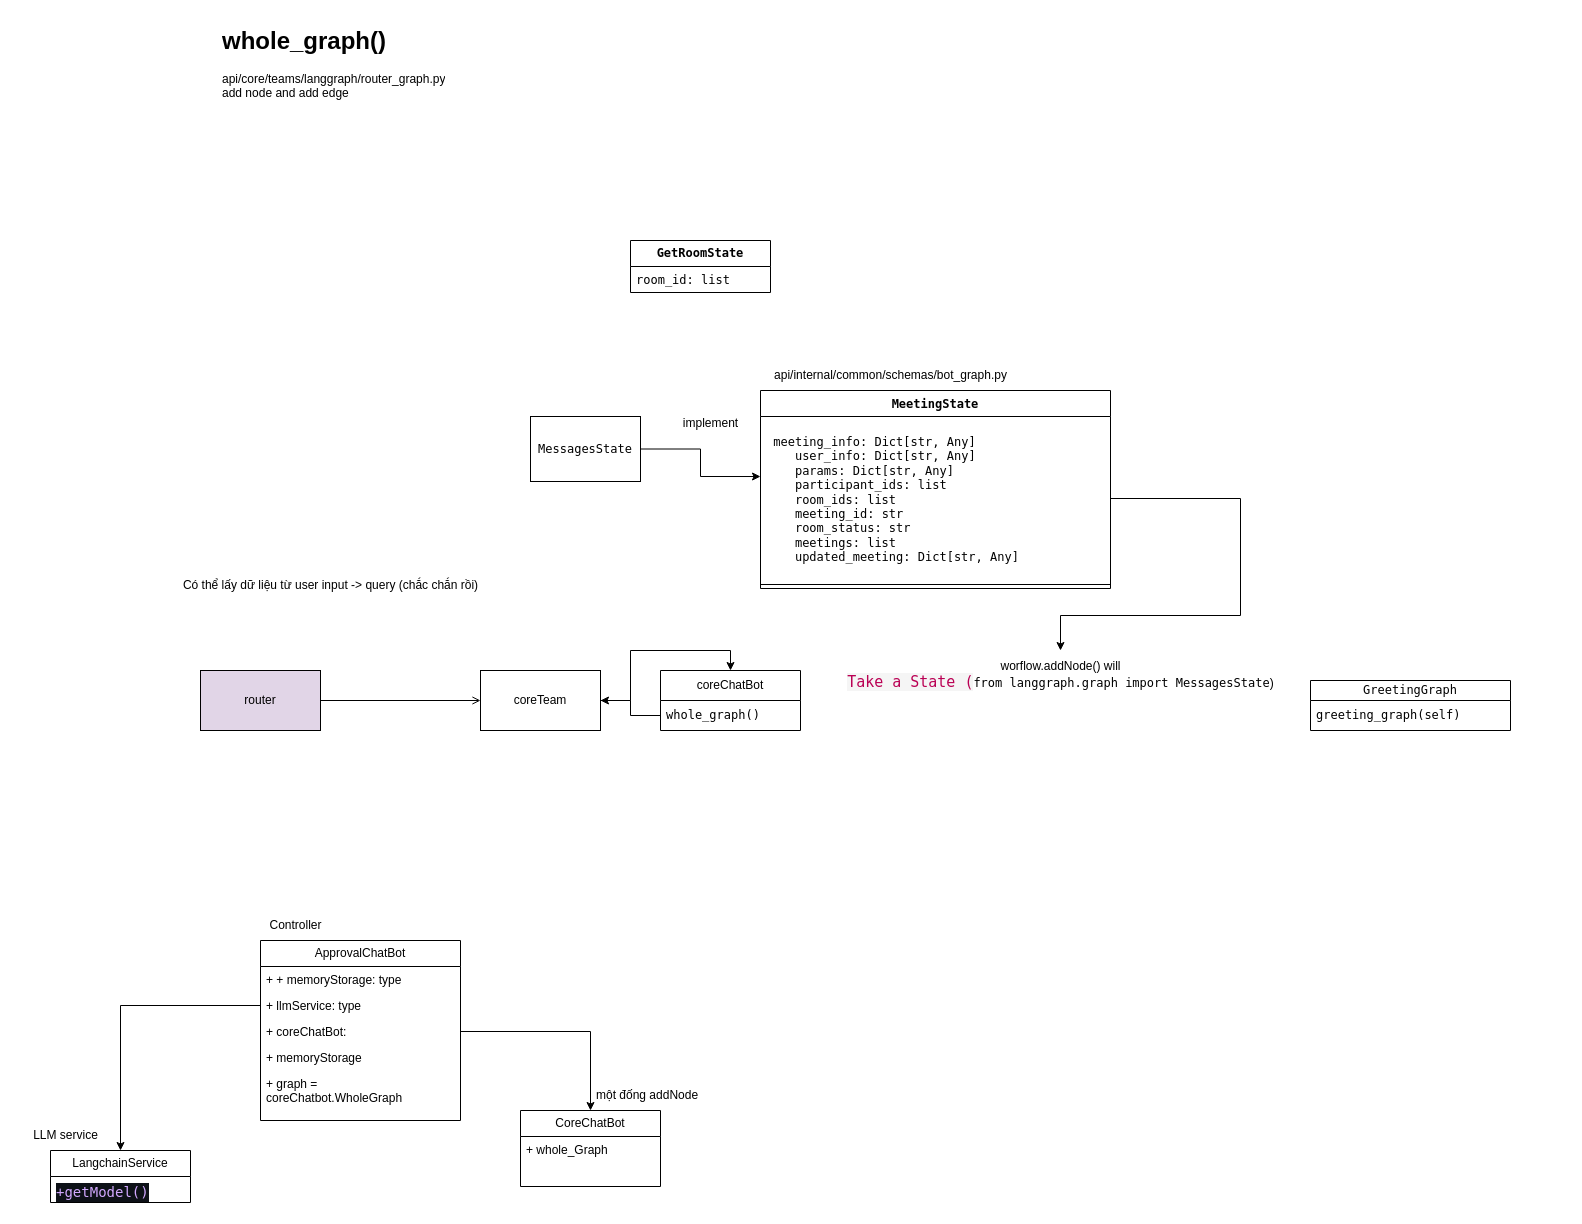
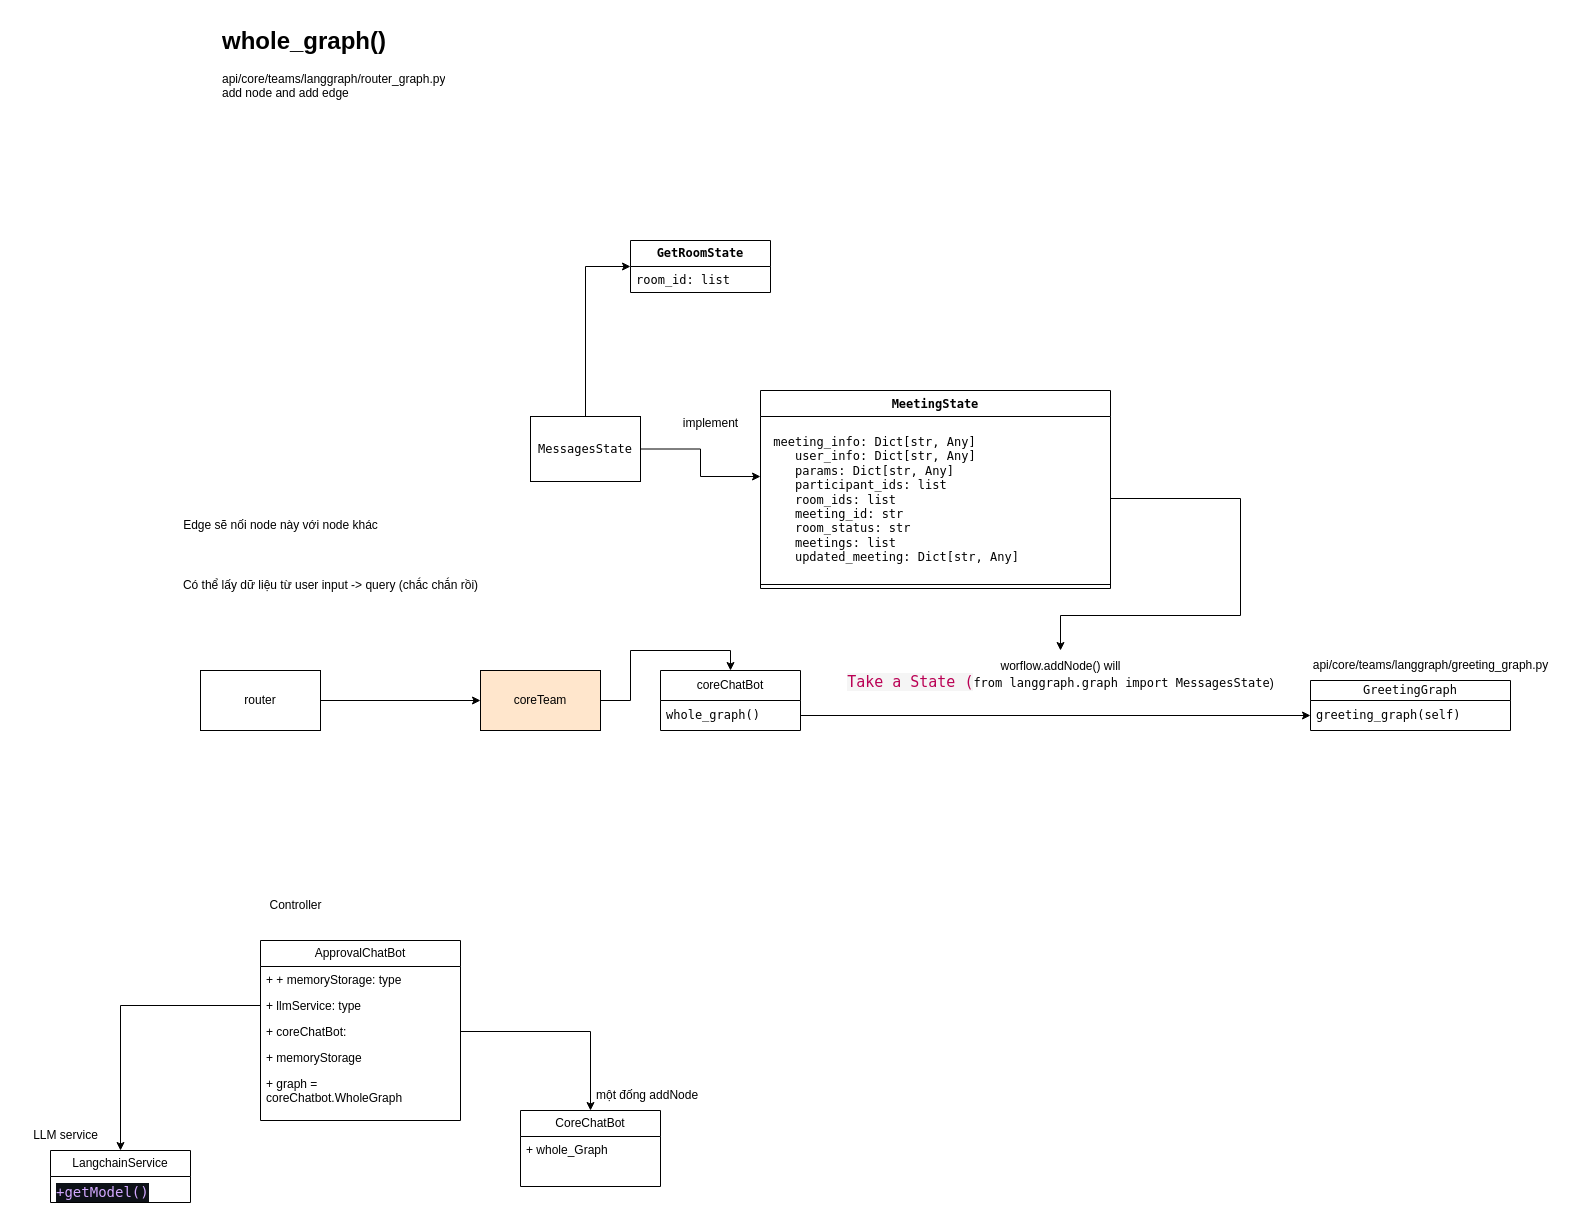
edge "MessagesState" -> "GetRoomState": added
node "api/internal/common/schemas/bot_graph.py": removed
node "Edge sẽ nối node này với node khác": added
node "api/core/teams/langgraph/greeting_graph.py": added
node "router": fillcolor #e1d5e7 -> #ffffff
edge "router" -> "coreTeam": arrowhead open -> classic
node "coreTeam": fillcolor #ffffff -> #ffe6cc
edge "whole_graph()" -> "coreTeam": now "whole_graph()" -> "greeting_graph(self)"
node "Controller": moved (296, 926) -> (296, 906)
